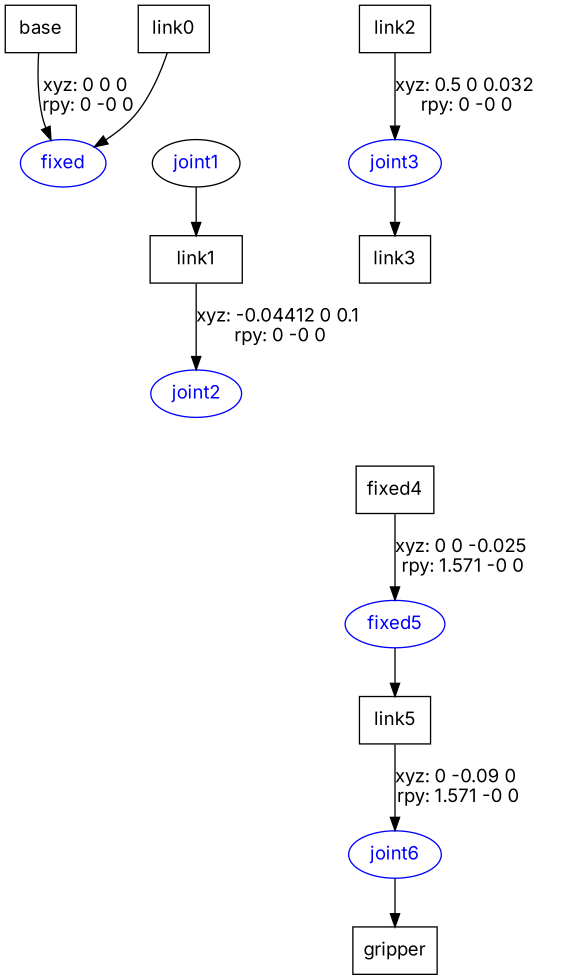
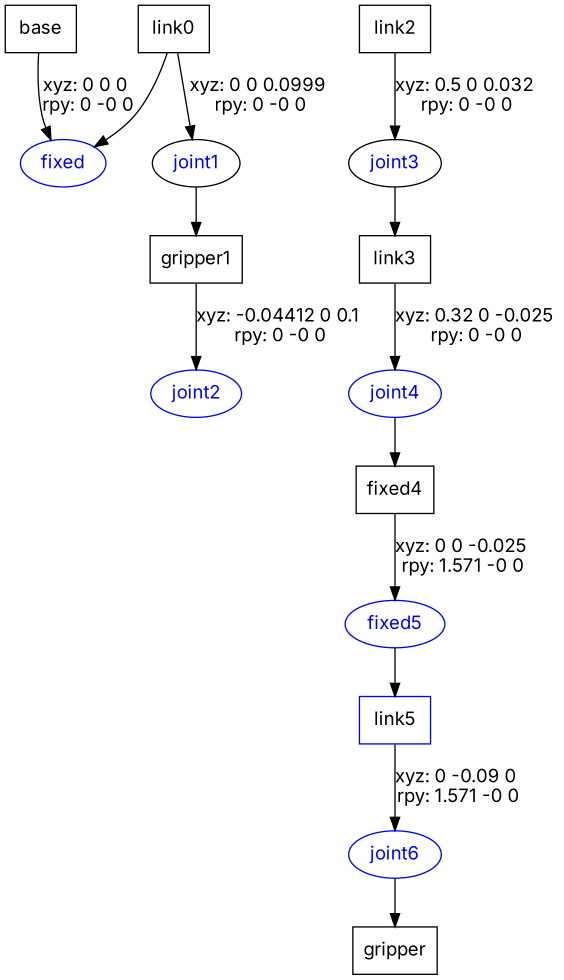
edge "link0" -> "joint1": added, label "xyz: 0 0 0.0999 rpy: 0 -0 0"
node "joint3": color blue -> black
node "link1": label "link1" -> "gripper1"
node "joint4": added
node "link5": color black -> blue
